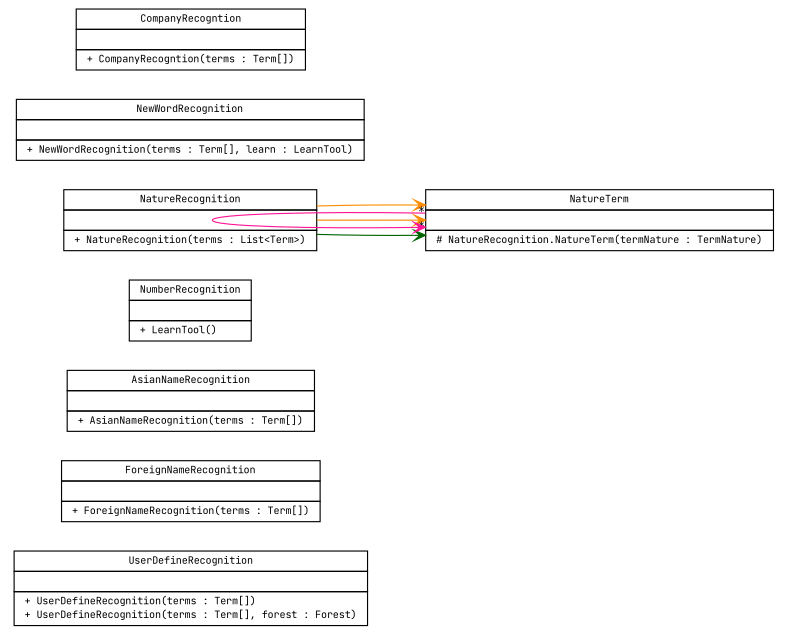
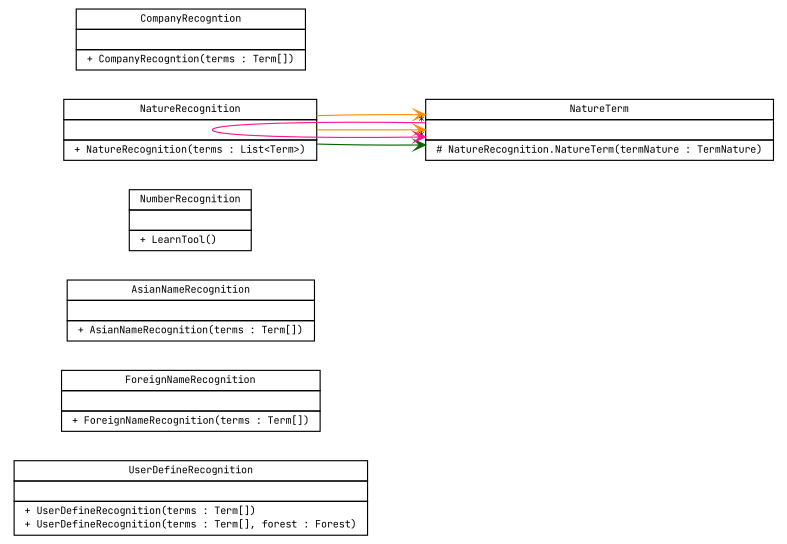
node "NewWordRecognition": removed
